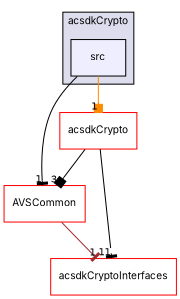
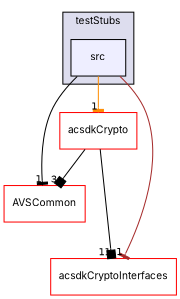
cluster "acsdkCrypto": label "acsdkCrypto" -> "testStubs"
edge "src" -> "acsdkCrypto": arrowhead box -> tee
edge "acsdkCrypto" -> "acsdkCryptoInterfaces": arrowhead tee -> box
edge "AVSCommon" -> "acsdkCryptoInterfaces": now "src" -> "acsdkCryptoInterfaces"
